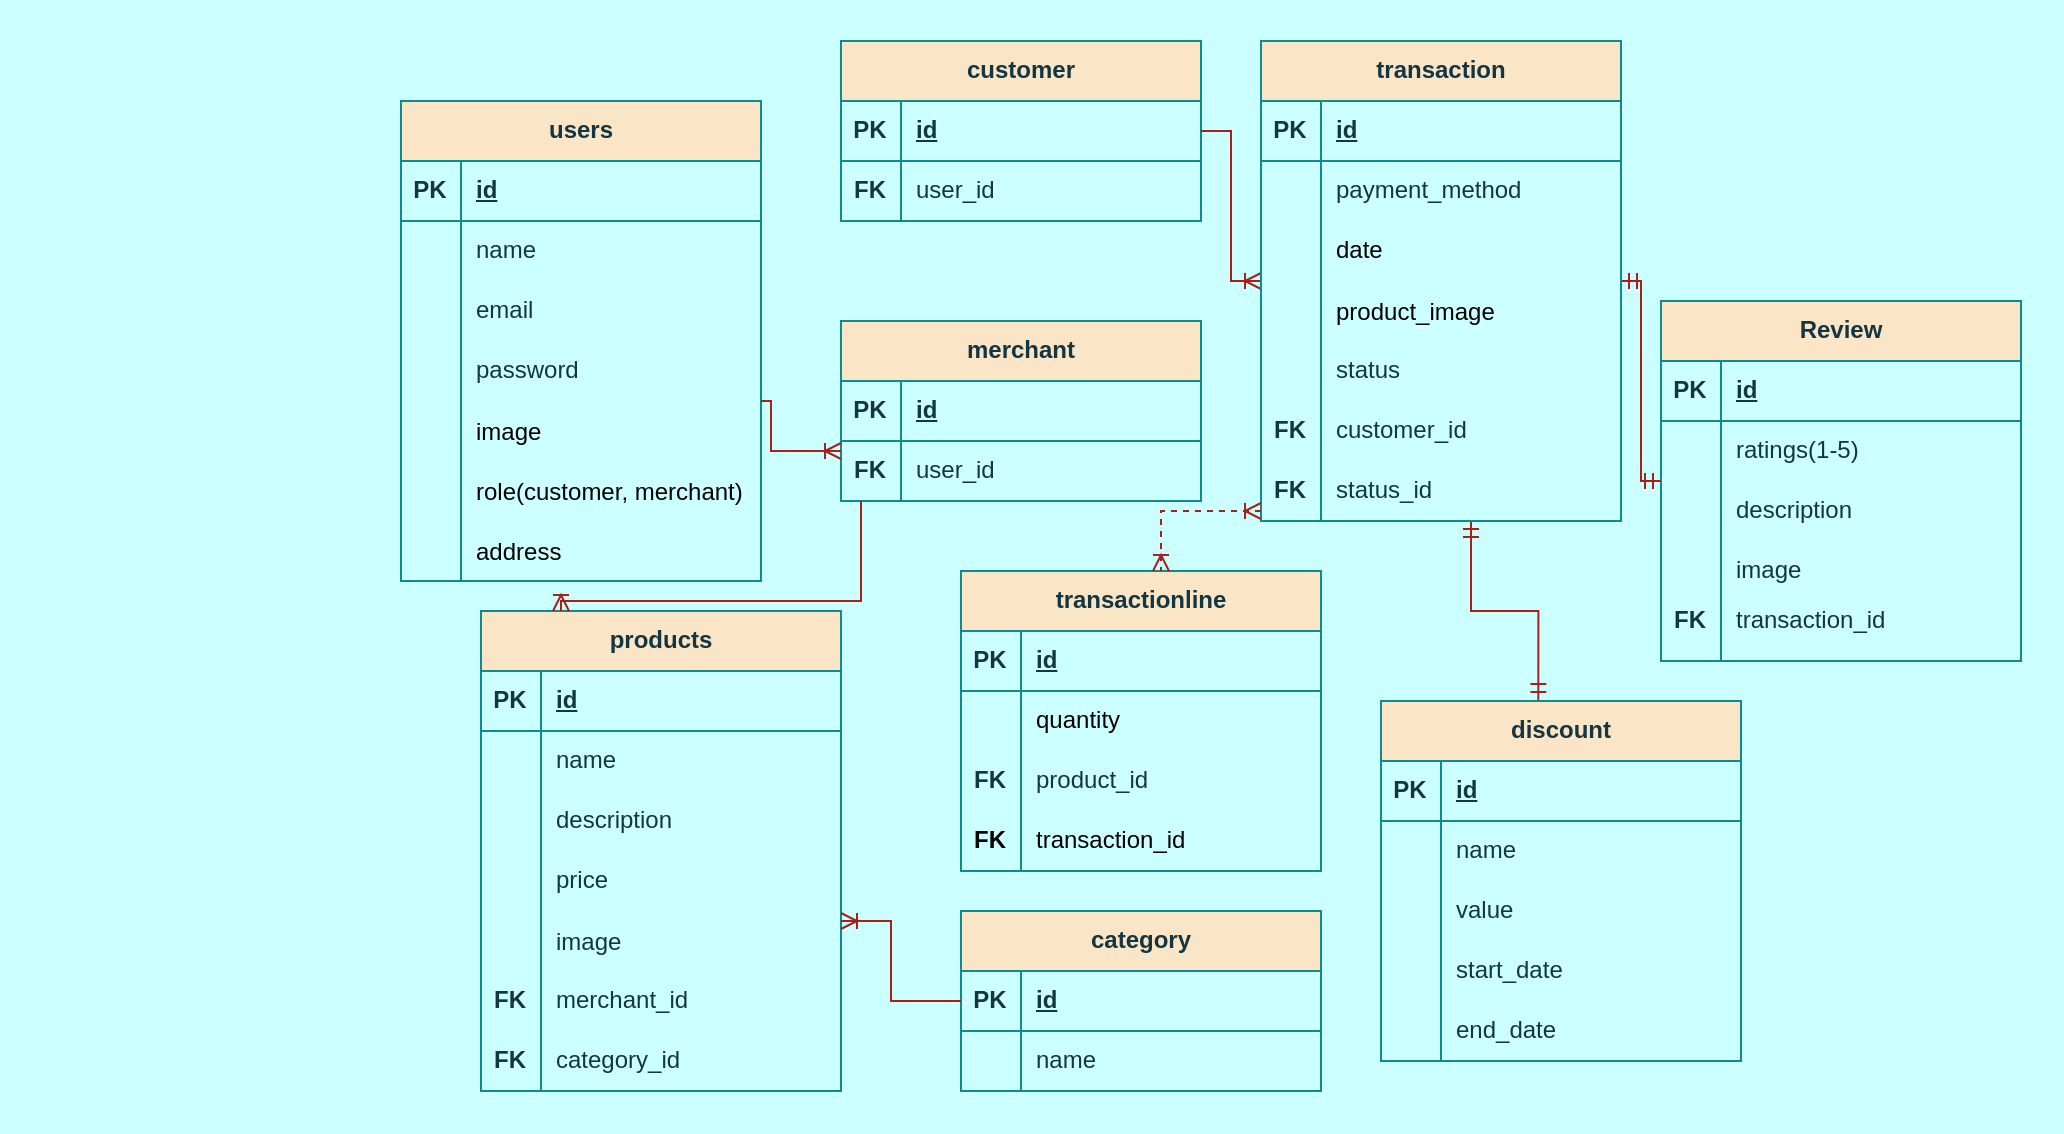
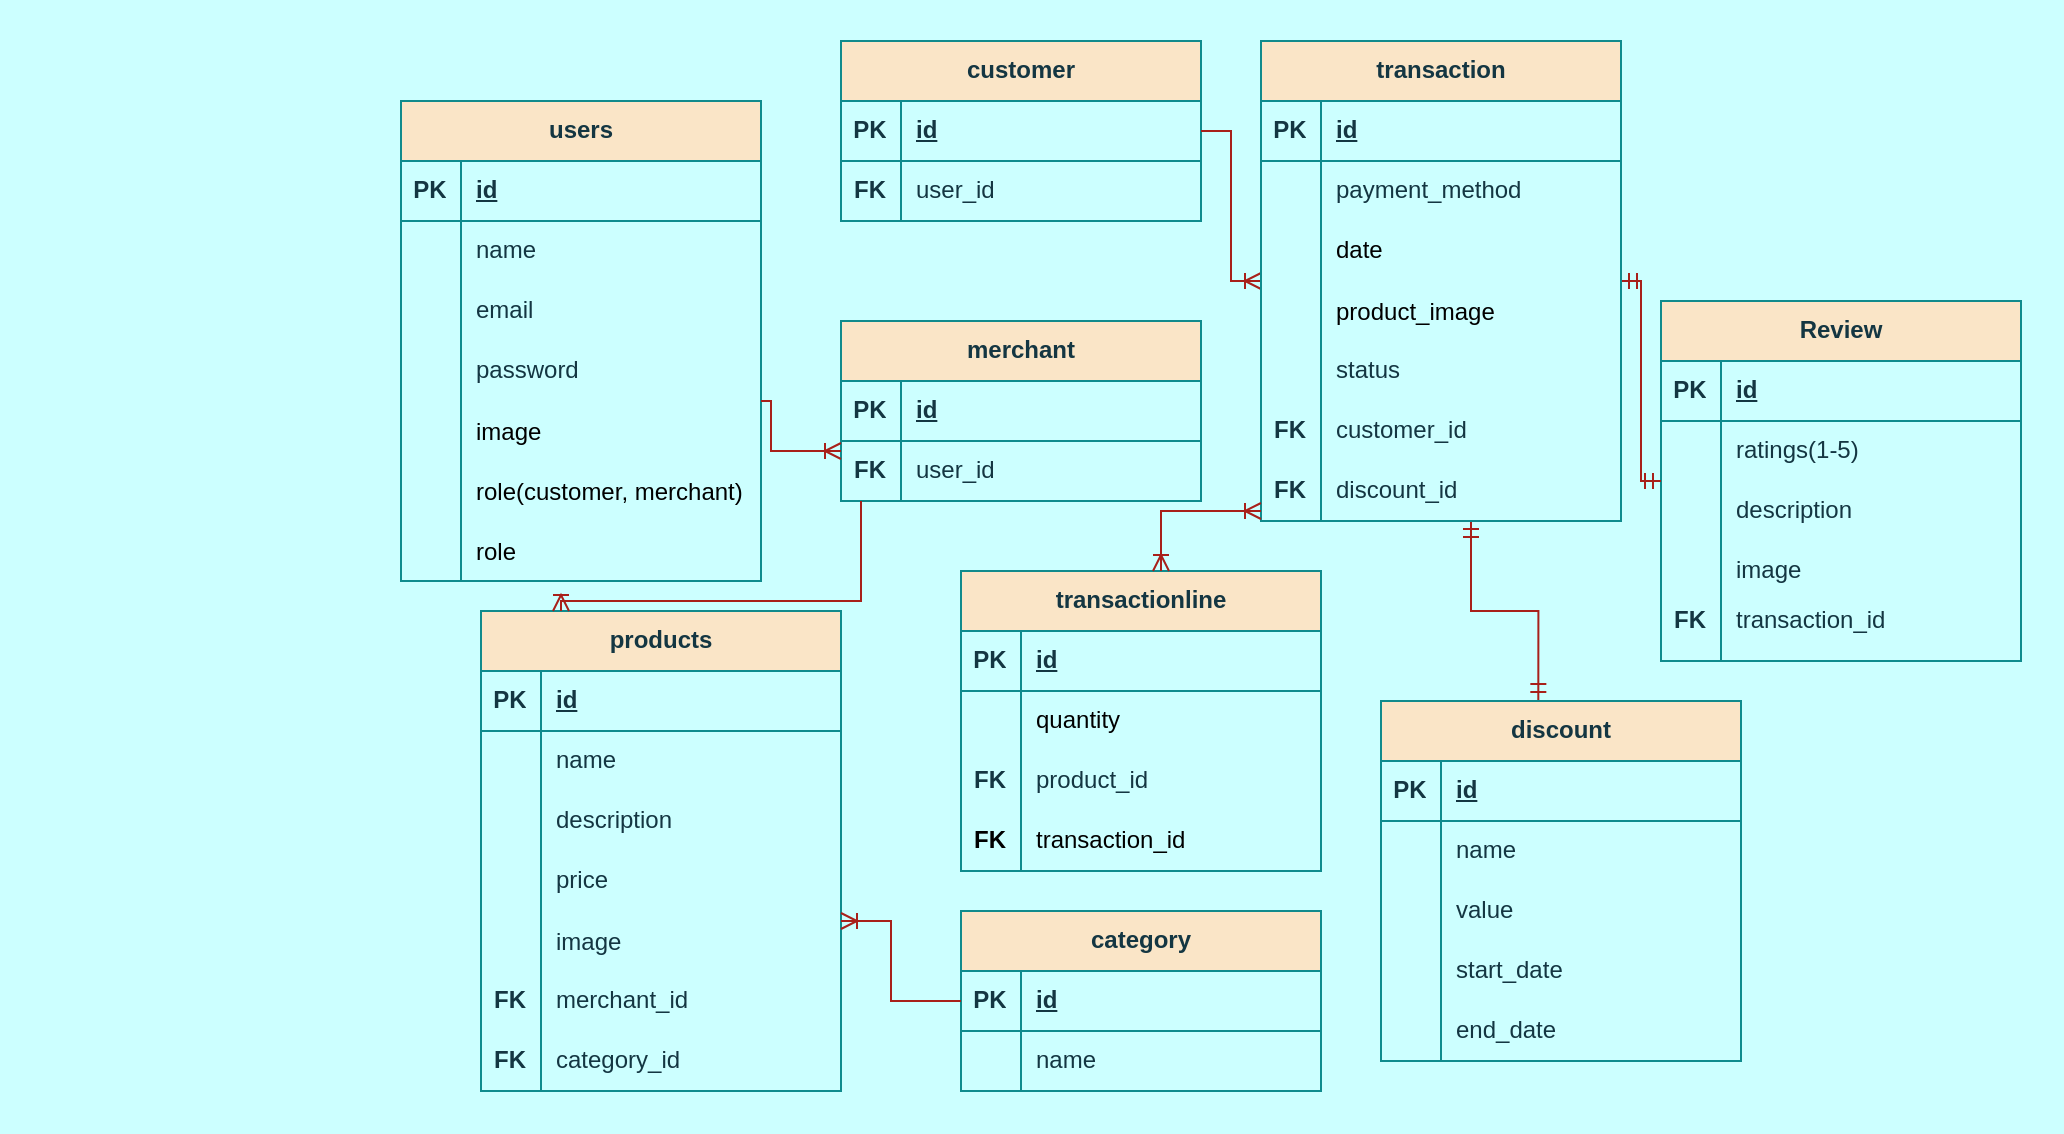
node "status_id": label "status_id" -> "discount_id"
edge "transaction" -- "transactionline": style dashed -> solid
node "address": label "address" -> "role"
